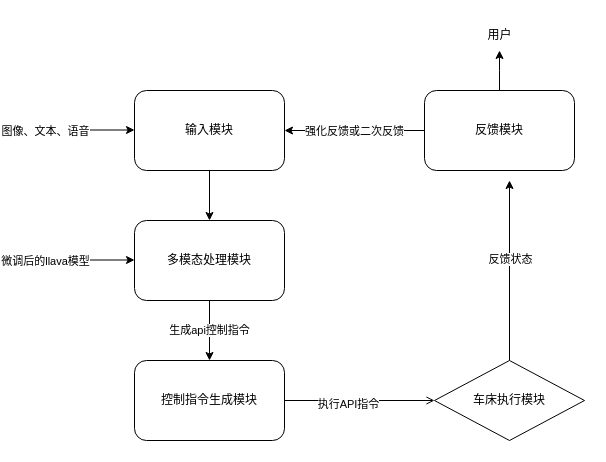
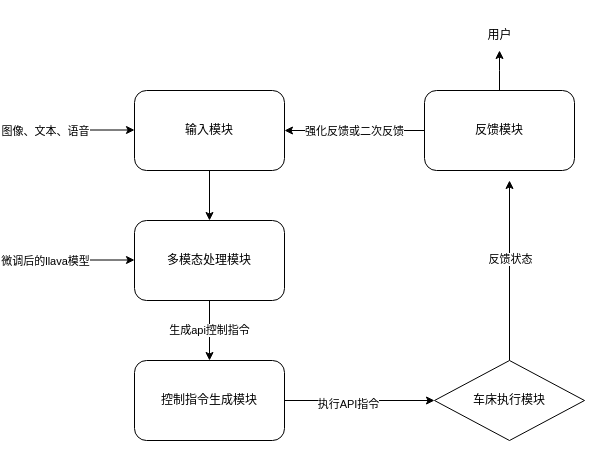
edge "控制指令生成模块" -> "车床执行模块": arrowhead open -> classic
